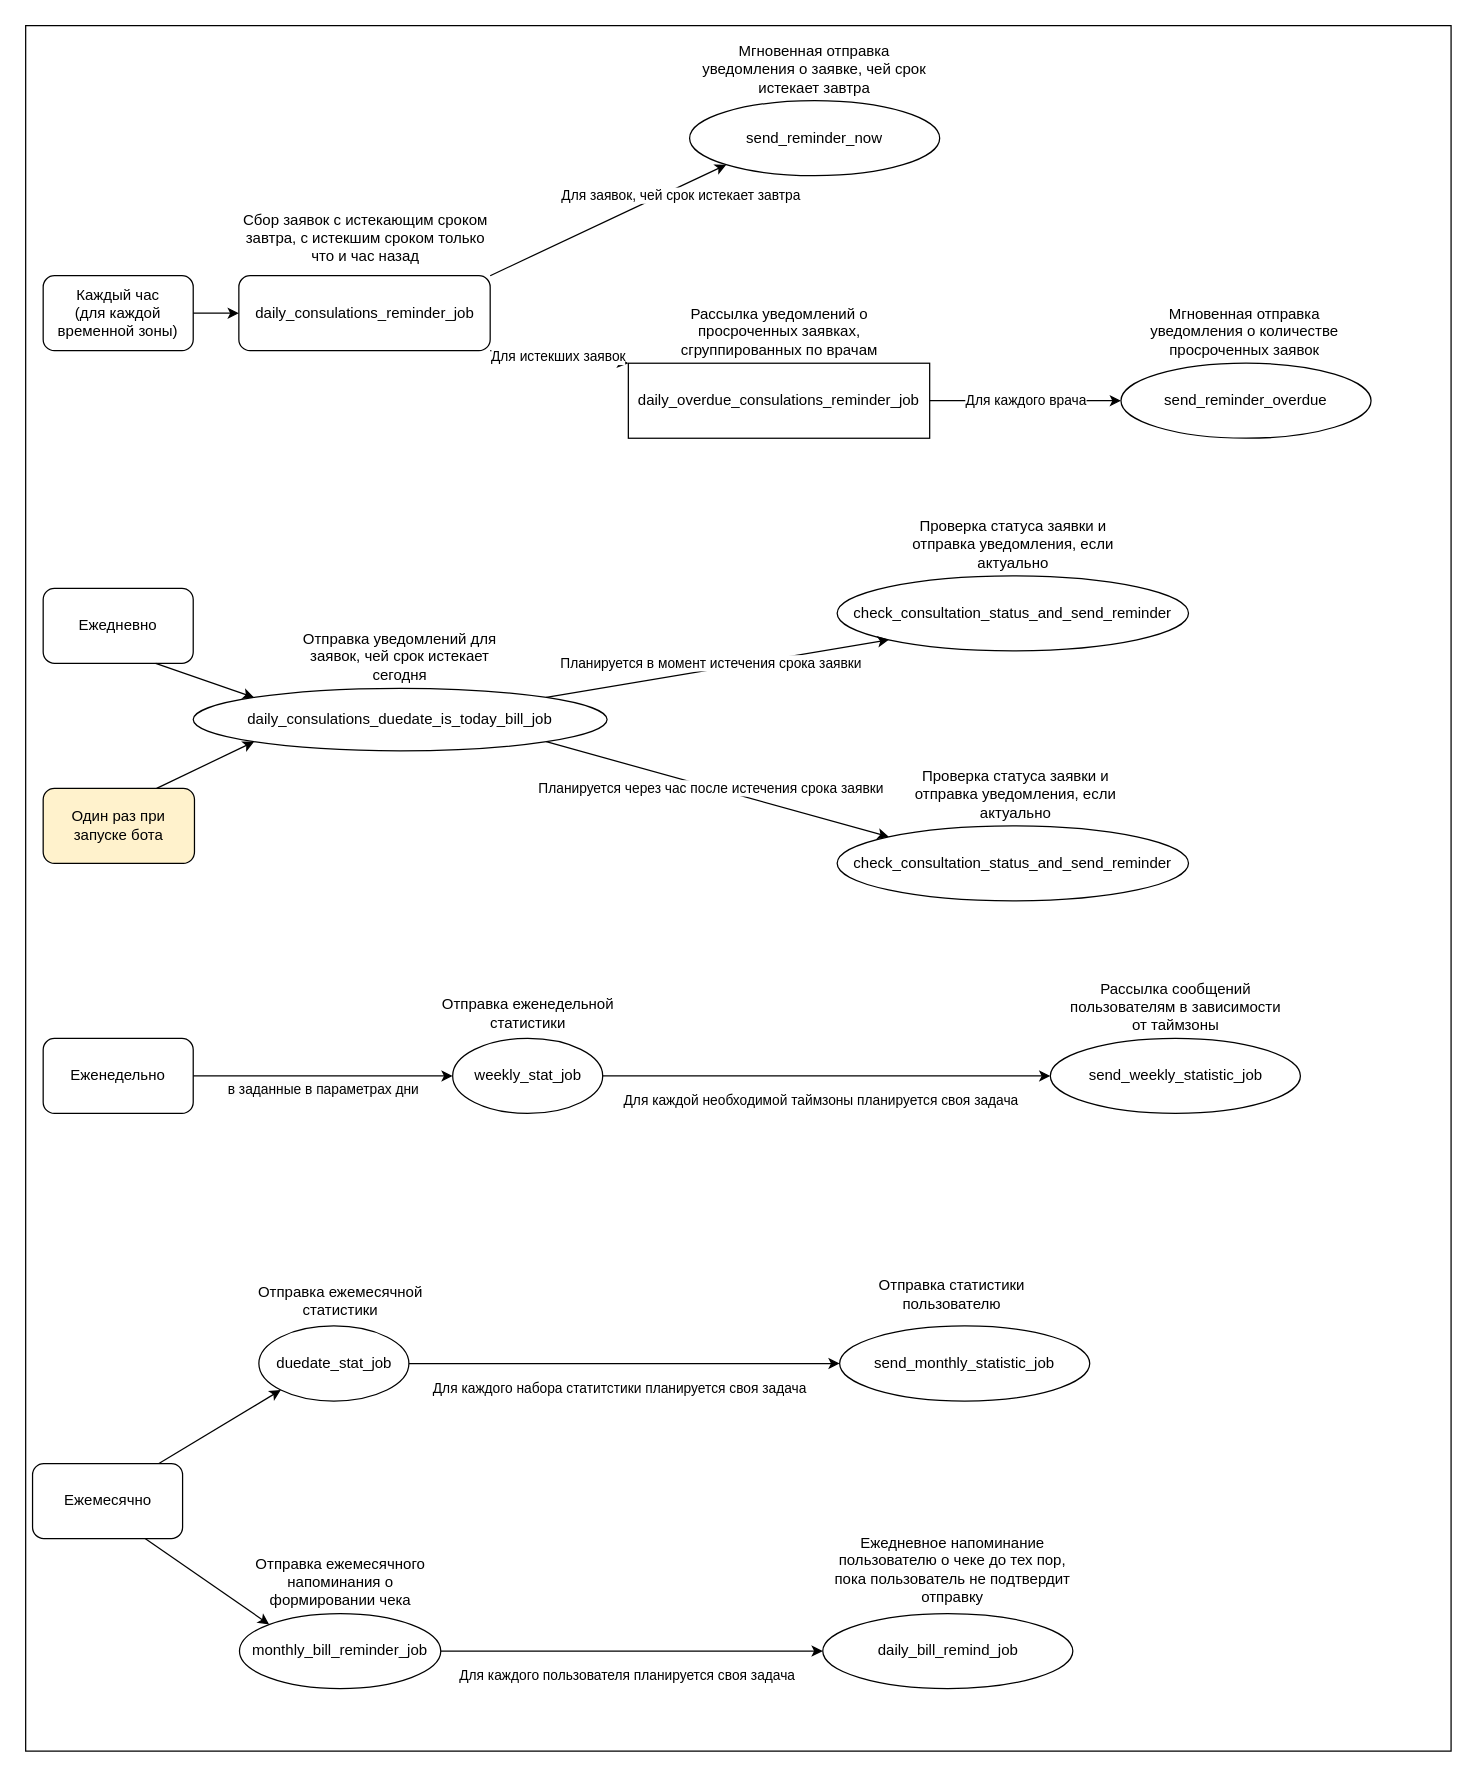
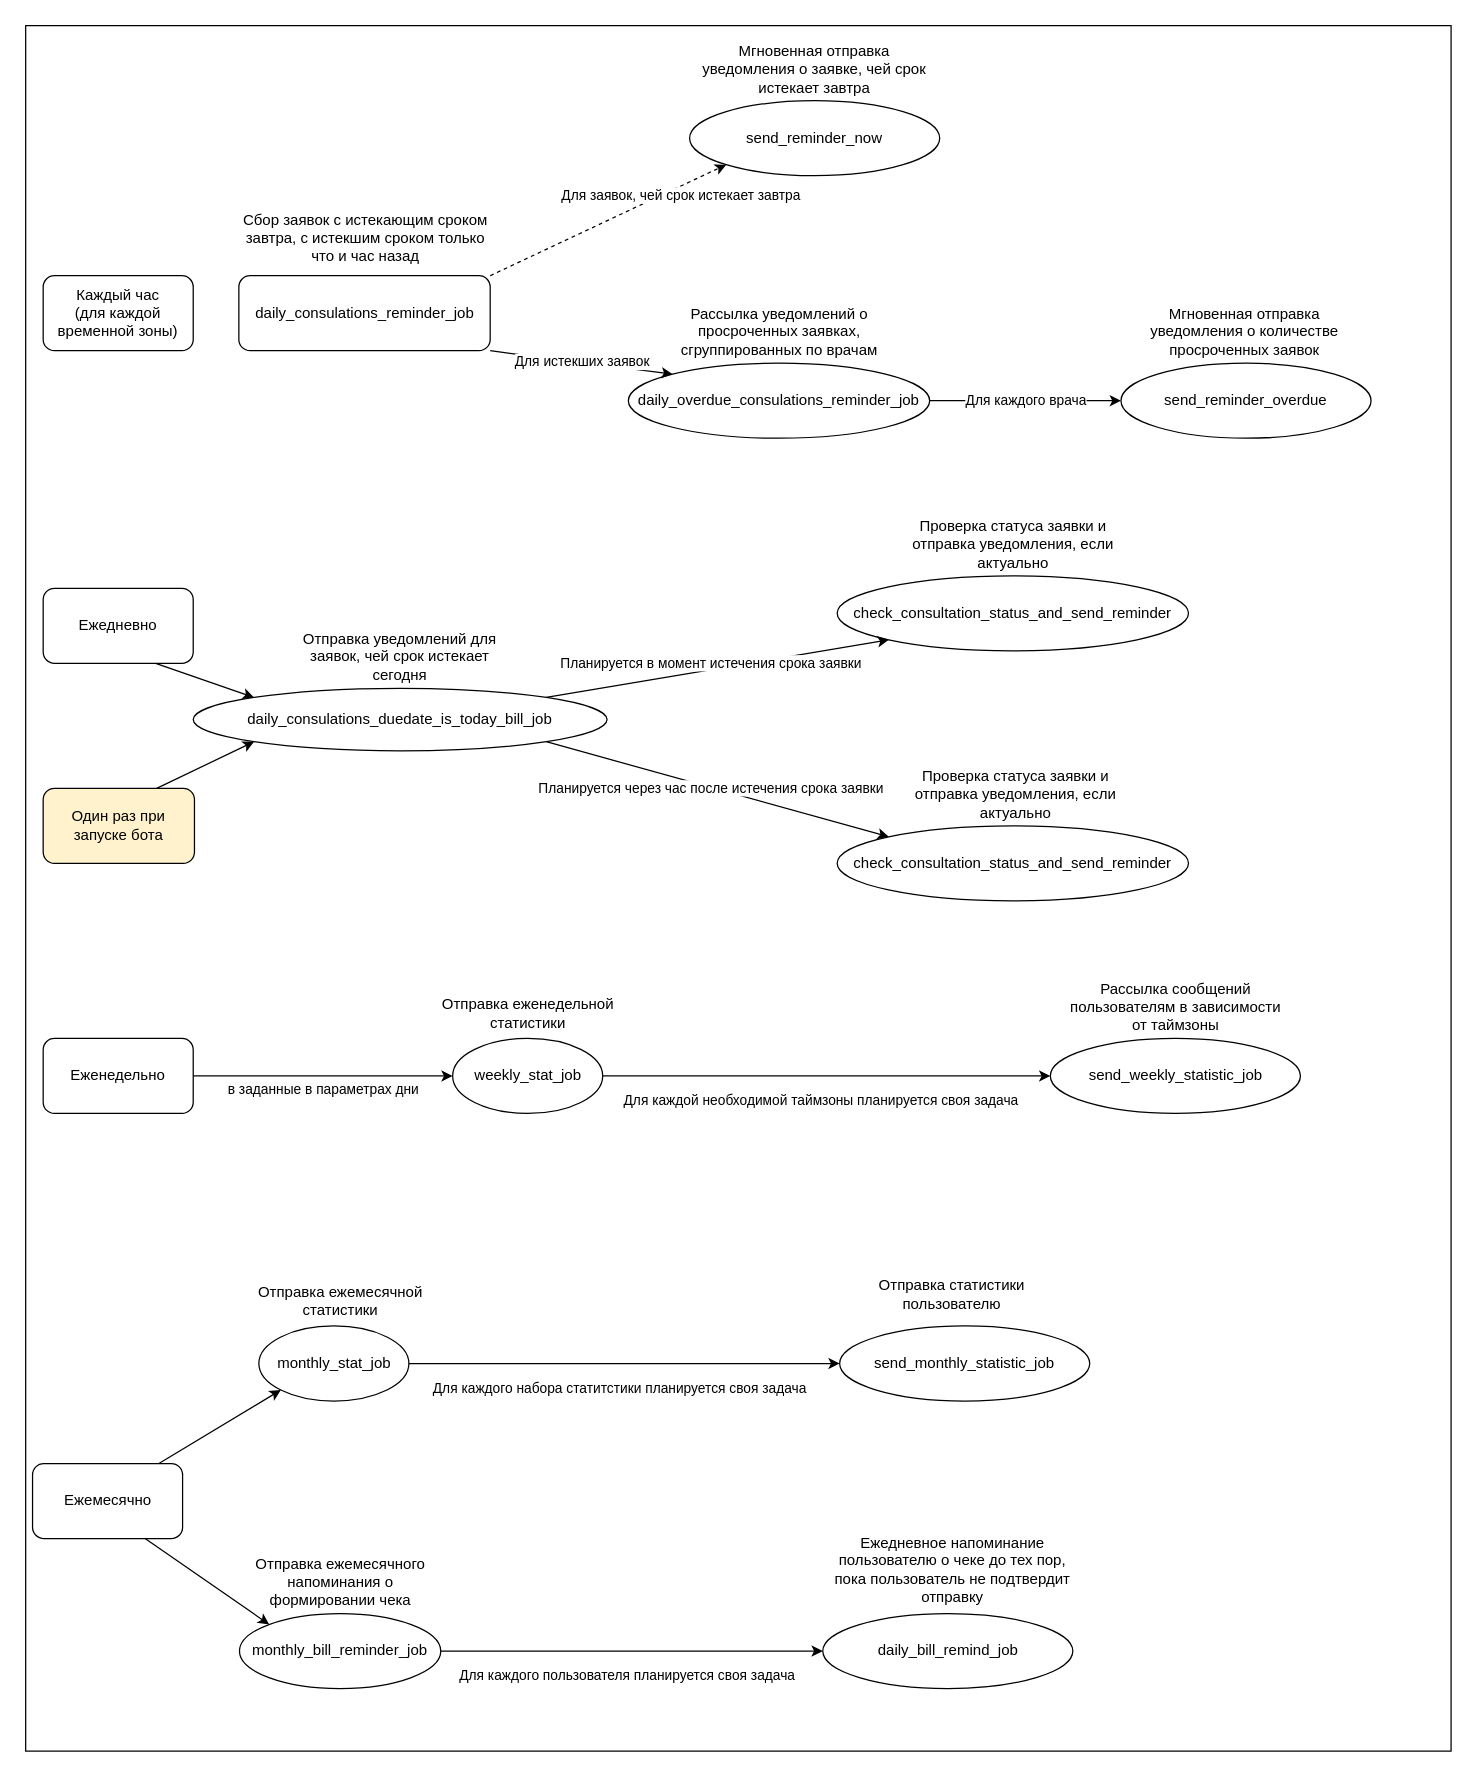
edge "daily_consulations_reminder_job" -> "send_reminder_now": style solid -> dashed
edge "Каждый час (для каждой временной зоны)" -> "daily_consulations_reminder_job": removed
node "daily_overdue_consulations_reminder_job": shape rectangle -> ellipse
node "duedate_stat_job": label "duedate_stat_job" -> "monthly_stat_job"
